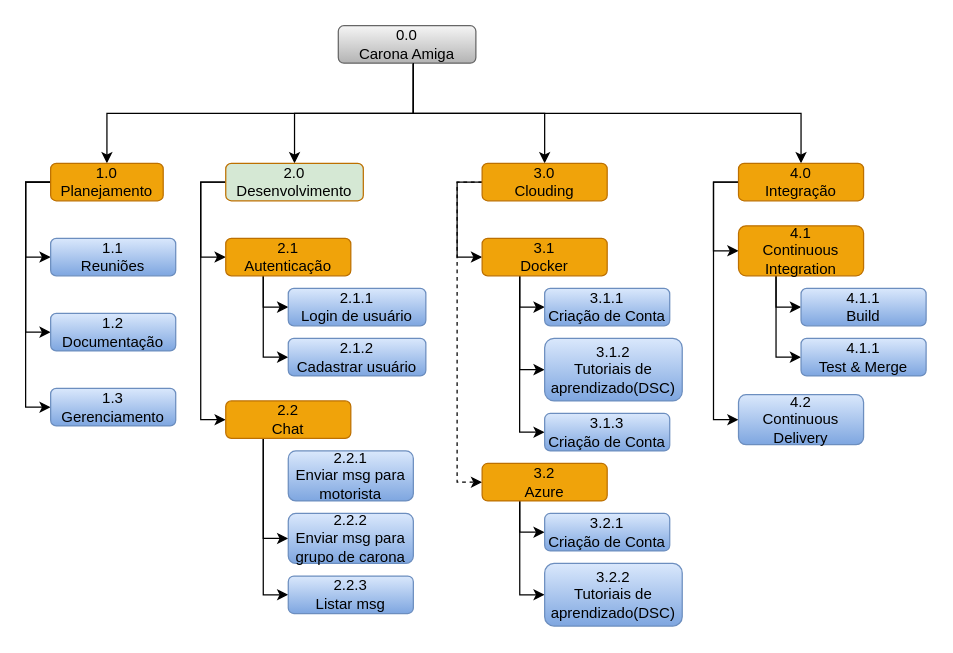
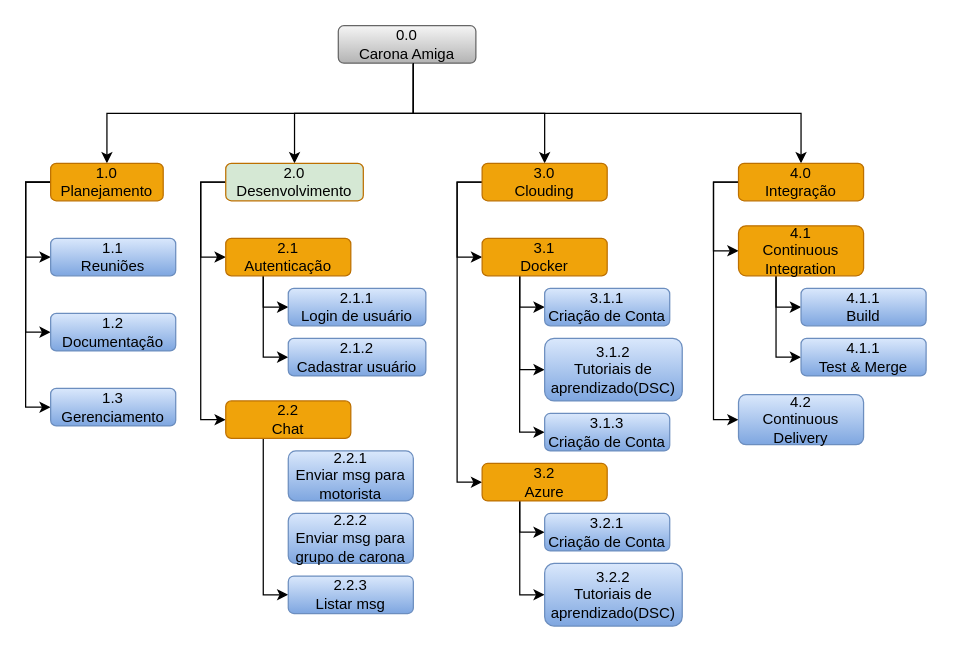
edge "3.0 Clouding" -> "3.2 Azure": style dashed -> solid
edge "2.2 Chat" -> "2.2.2 Enviar msg para grupo de carona": removed
